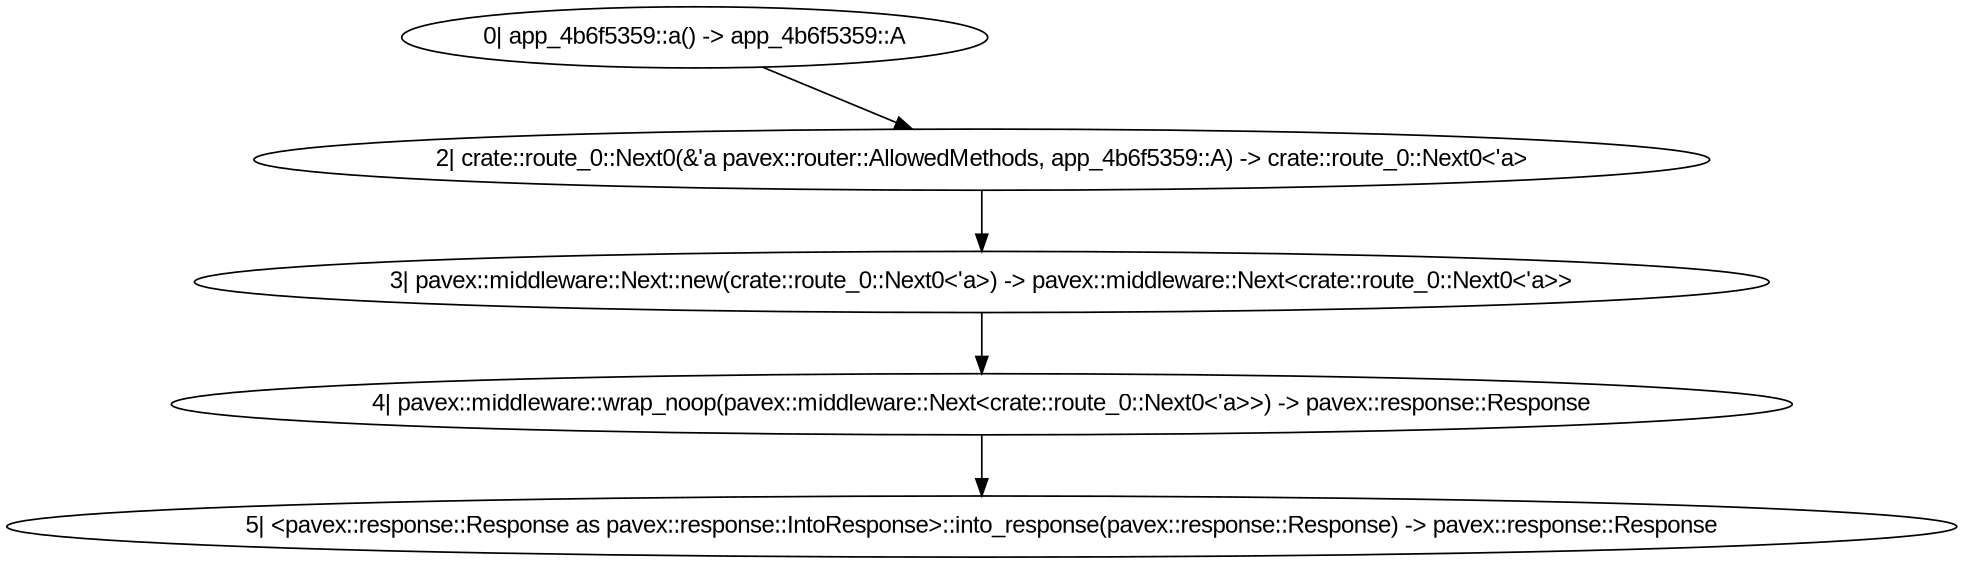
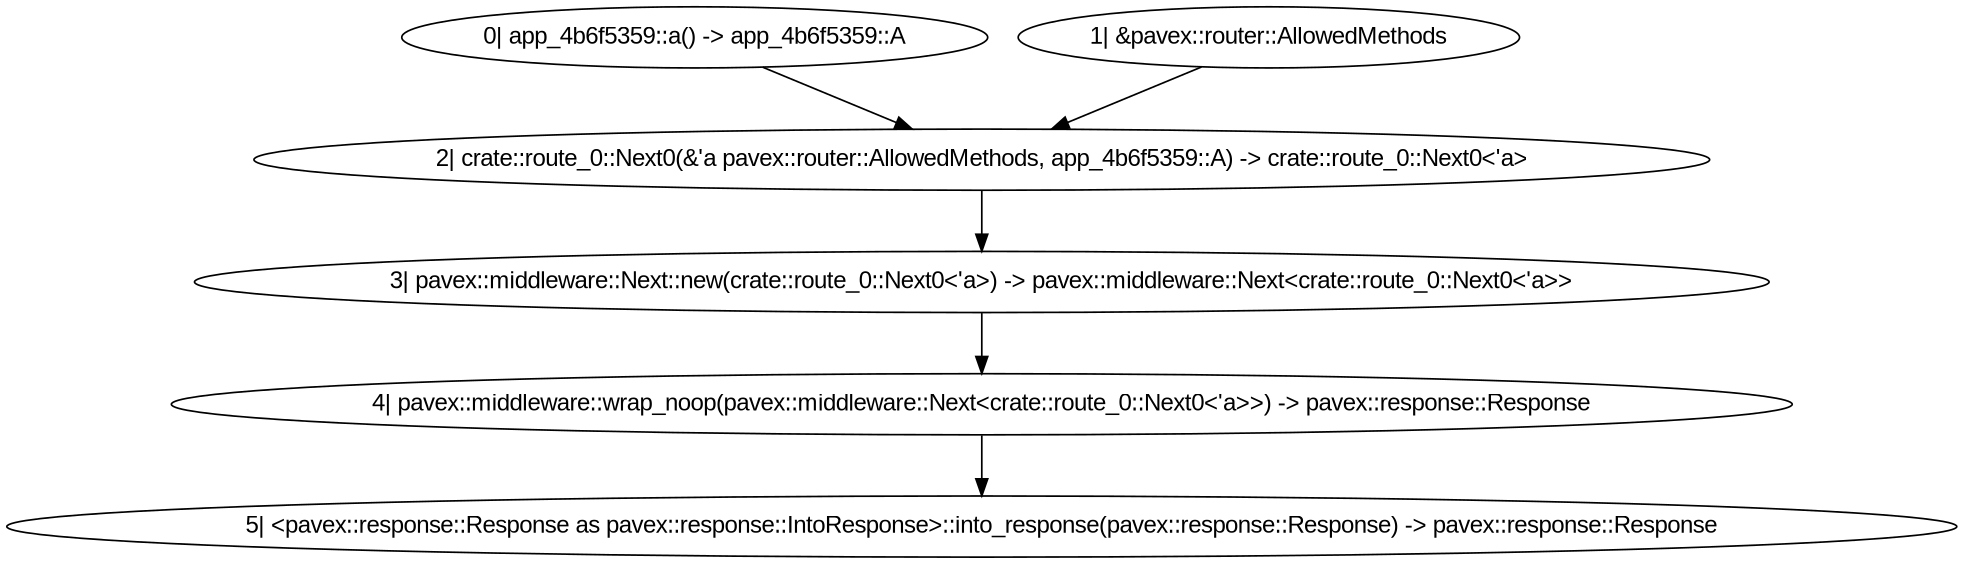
node "1| &pavex::router::AllowedMethods": added
